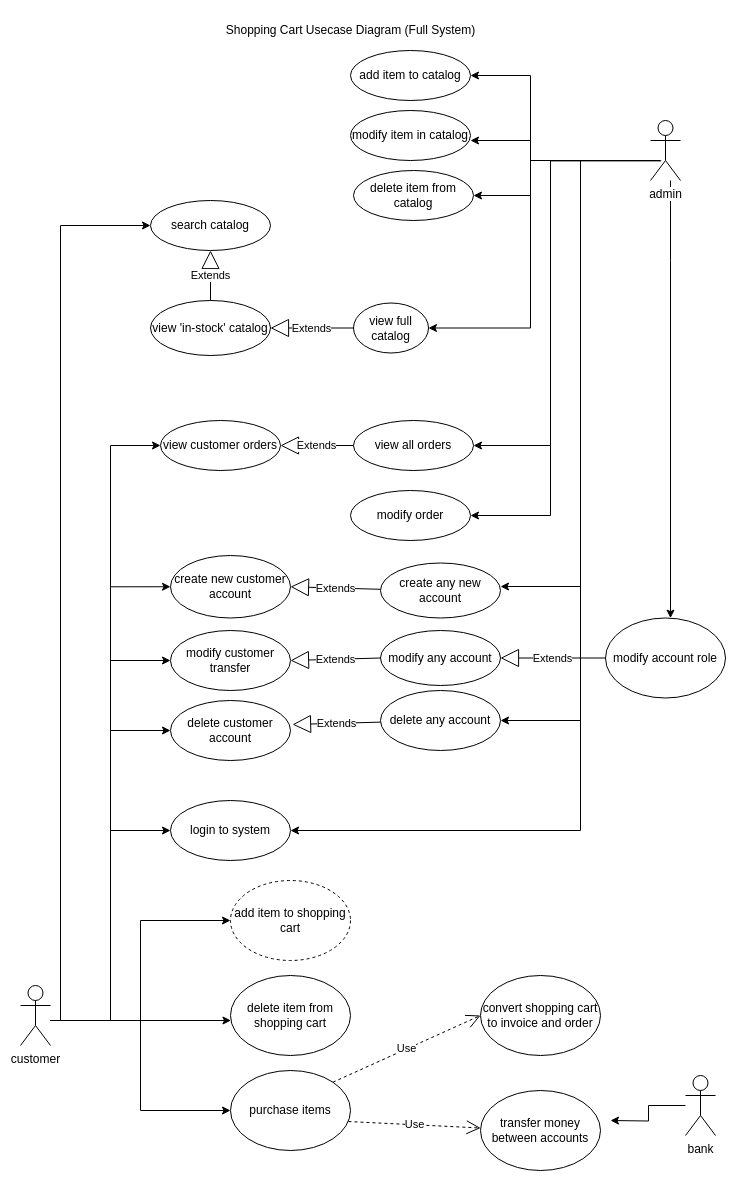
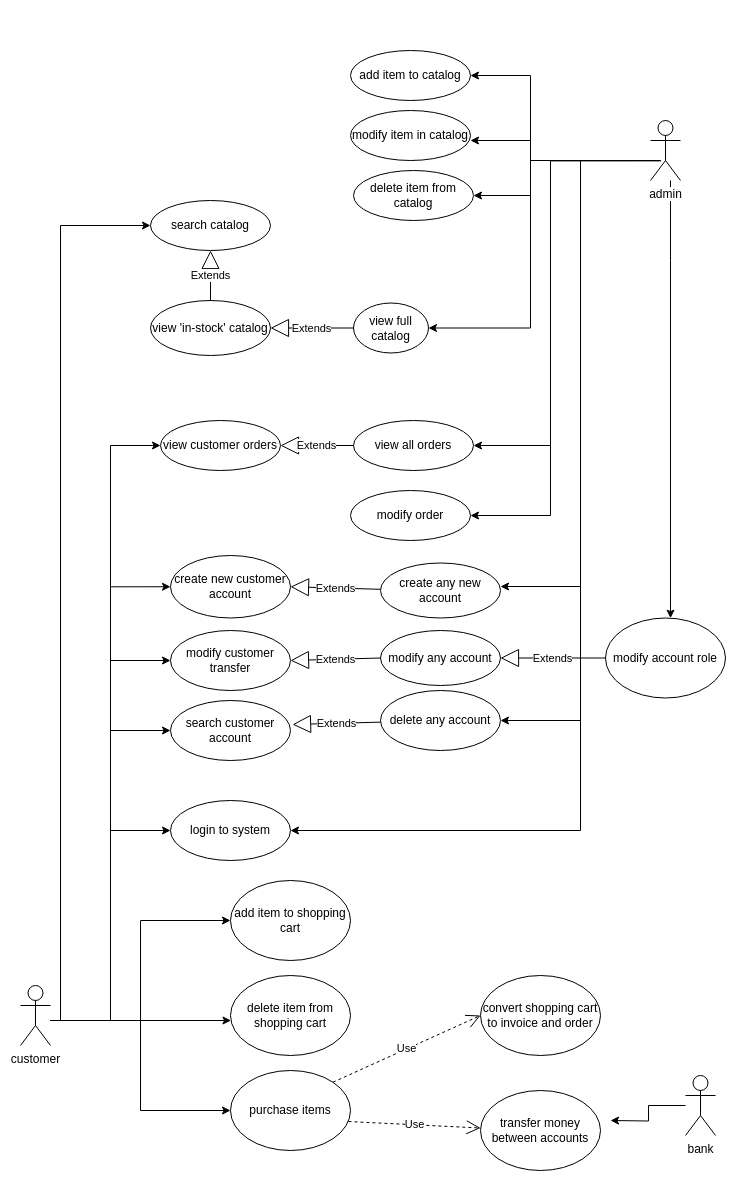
node "Shopping Cart Usecase Diagram (Full System)": removed
node "delete customer account": label "delete customer account" -> "search customer account"
node "add item to shopping cart": style dashed -> solid
